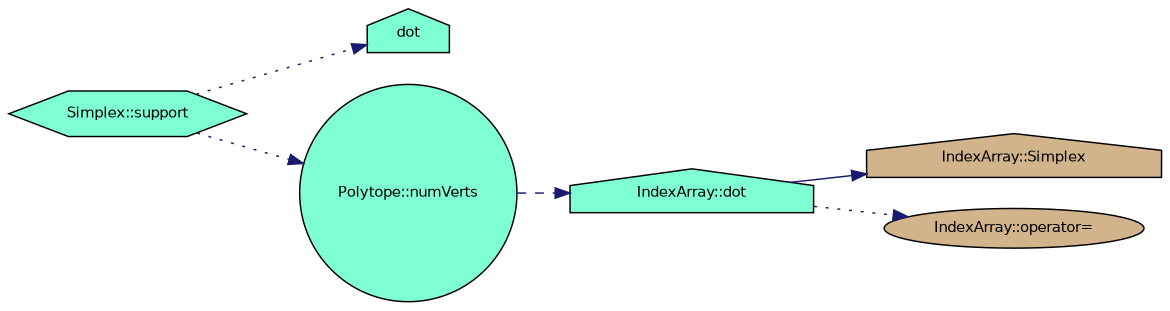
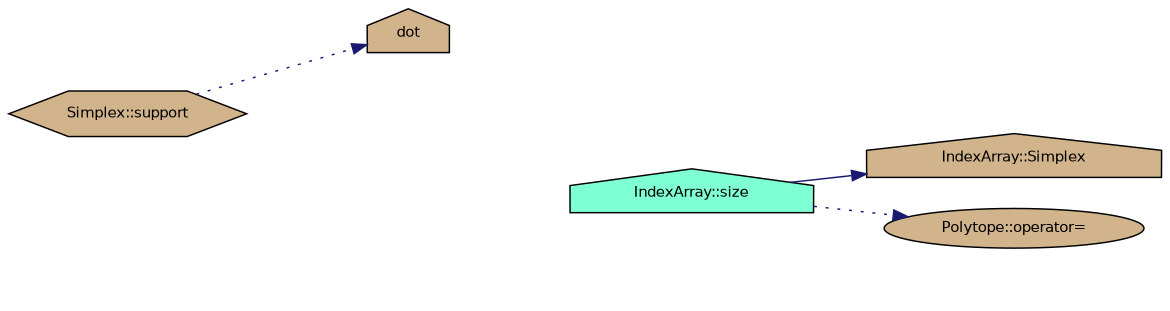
node "dot": fillcolor aquamarine -> tan
node "Simplex::support": fillcolor aquamarine -> tan
node "Polytope::numVerts": removed
node "IndexArray::dot": label "IndexArray::dot" -> "IndexArray::size"
node "IndexArray::operator=": label "IndexArray::operator=" -> "Polytope::operator="
